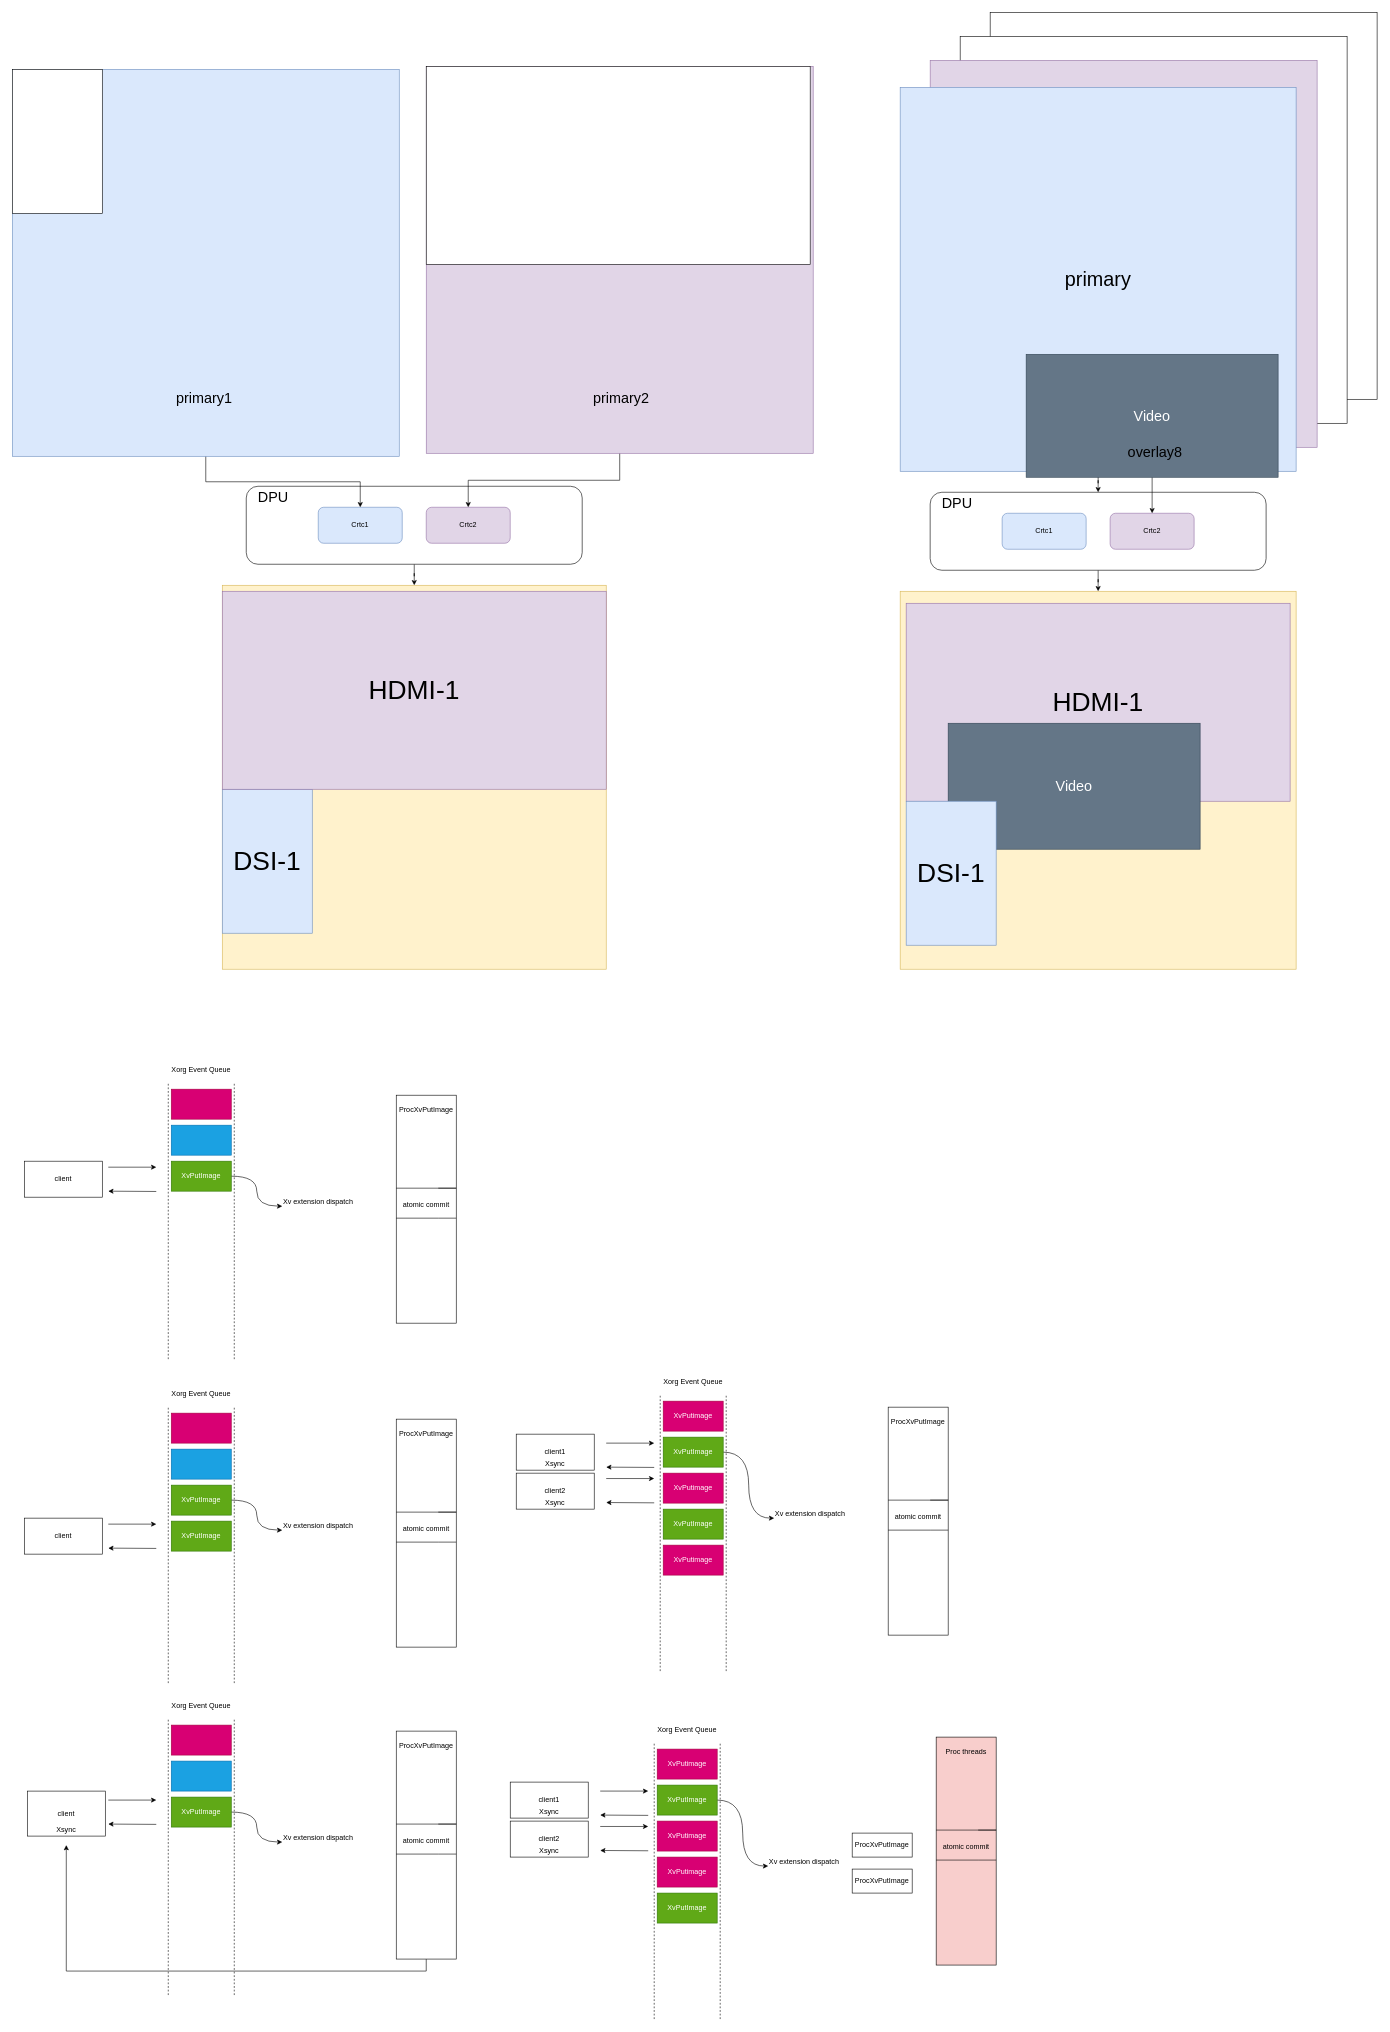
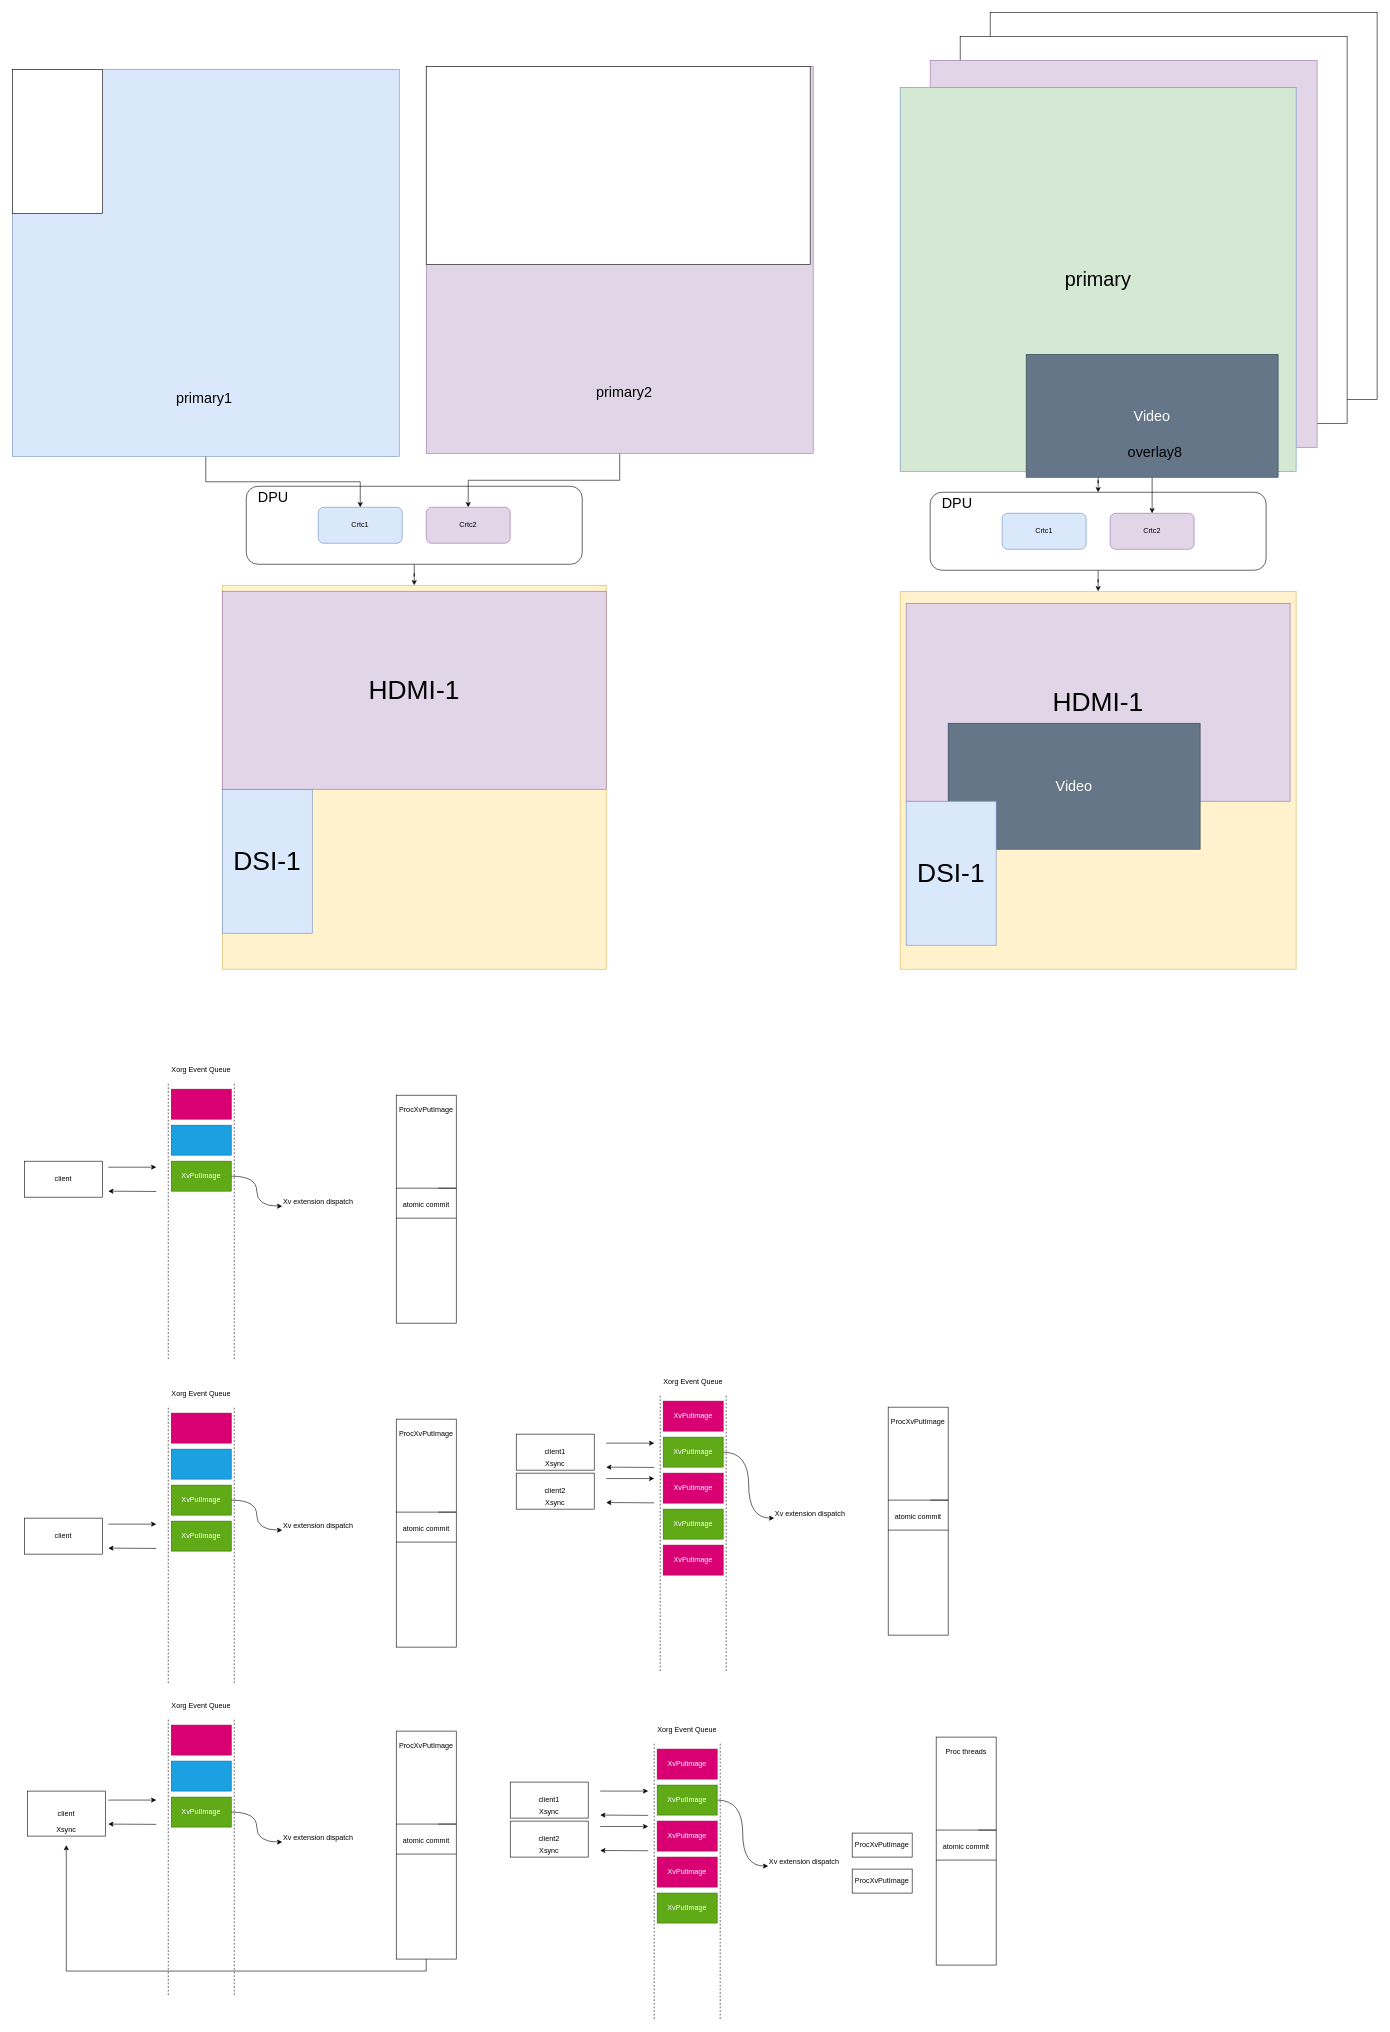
node "primary": fillcolor #dae8fc -> #d5e8d4
node "primary2": moved (621, 398) -> (624, 392)
node "Proc threads atomic commit": fillcolor #f8cecc -> #ffffff
